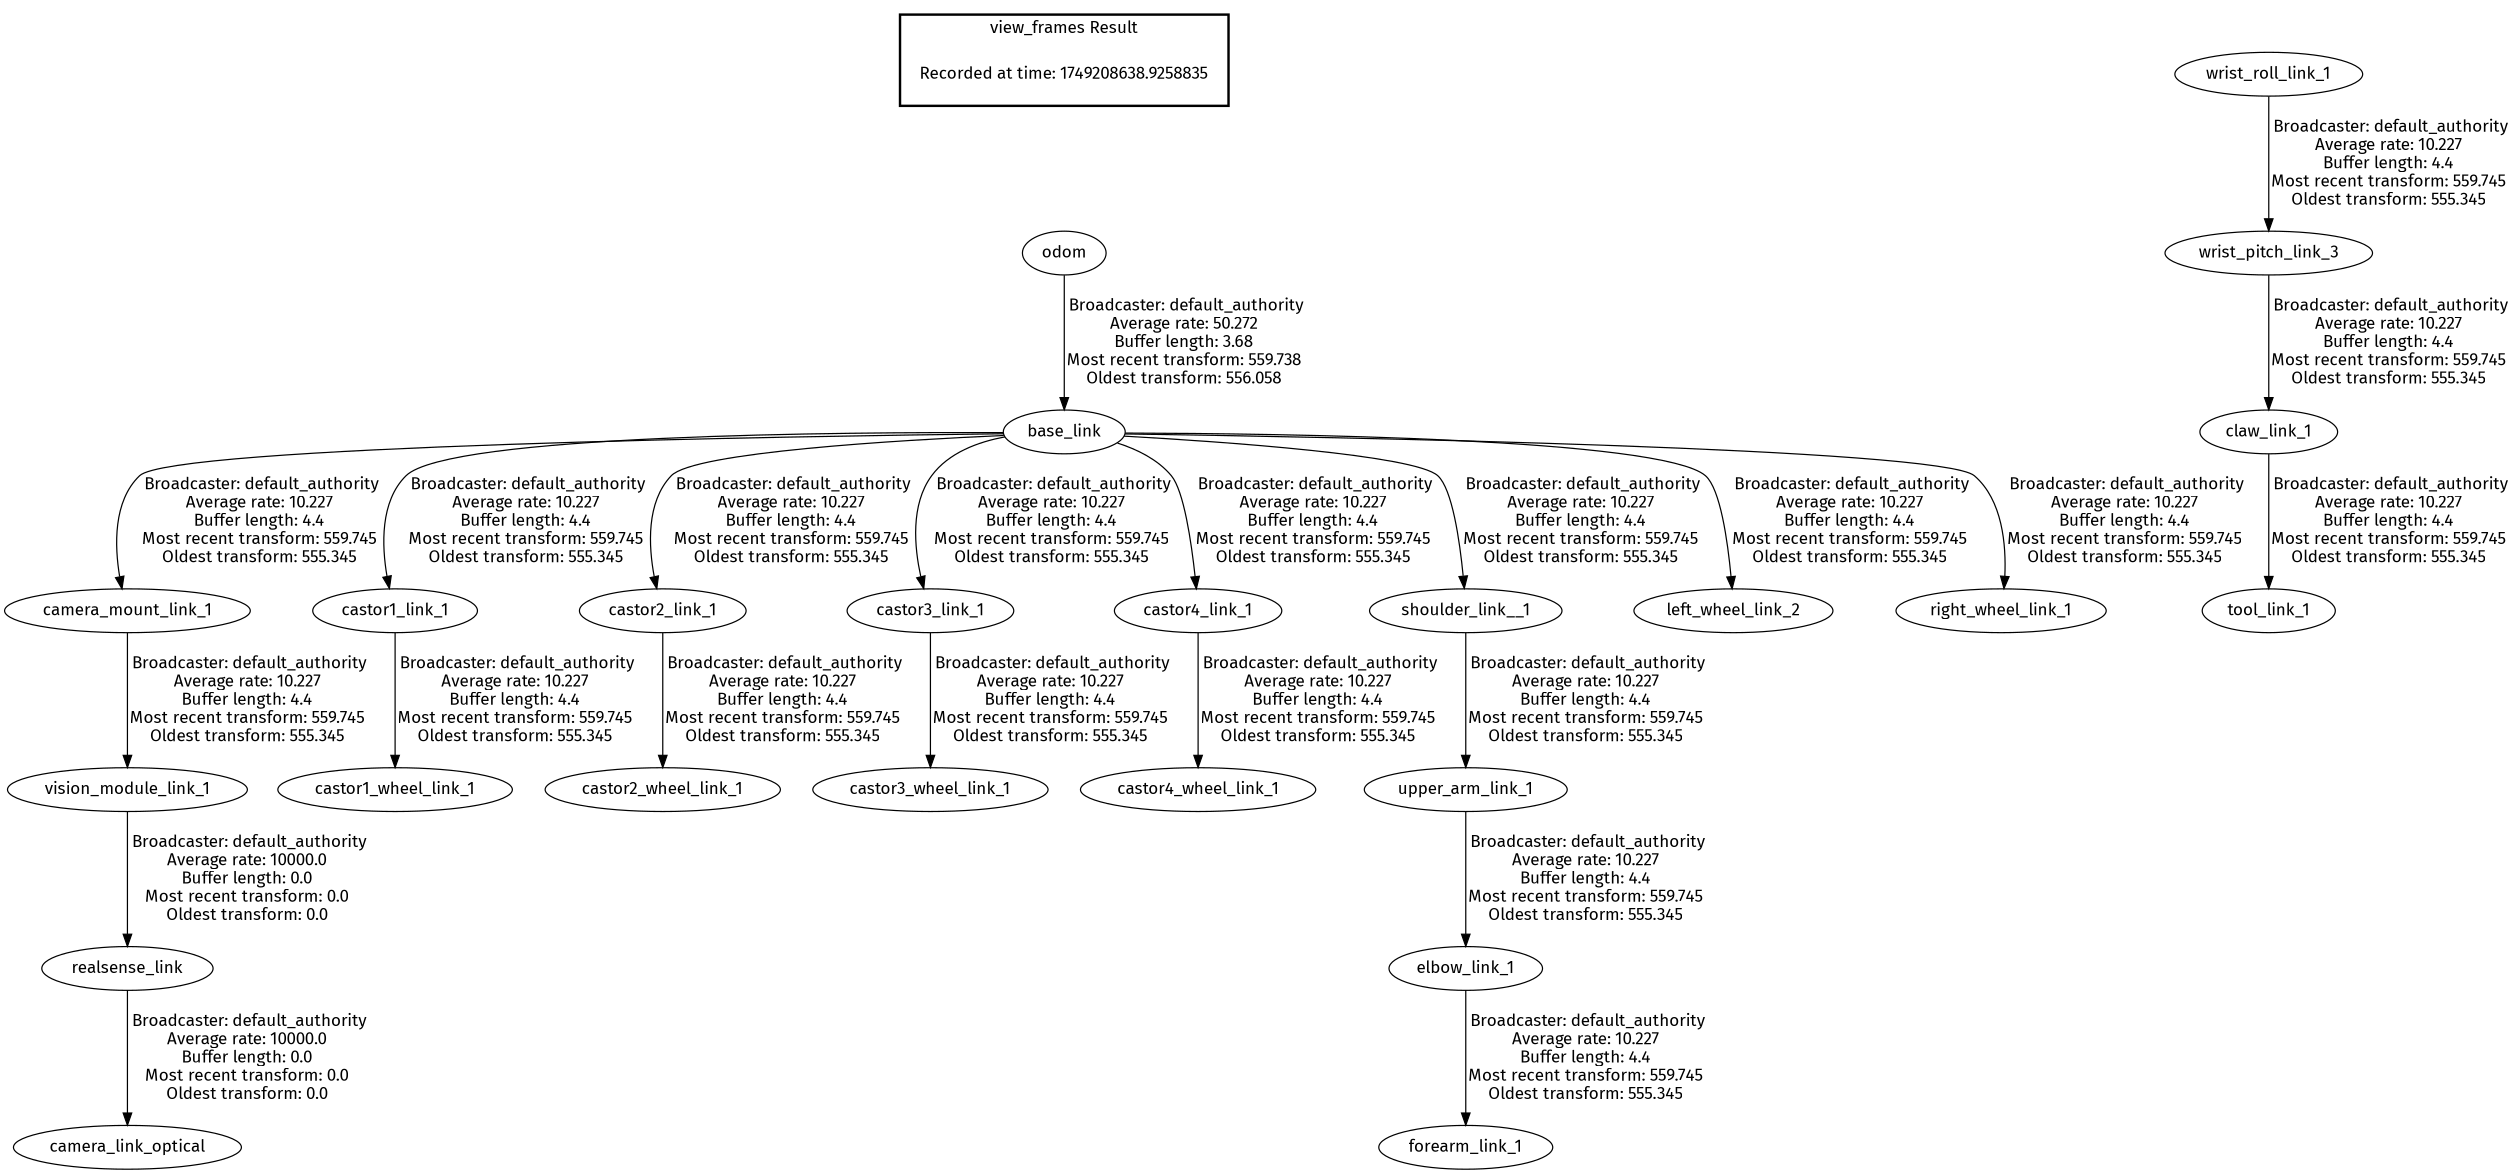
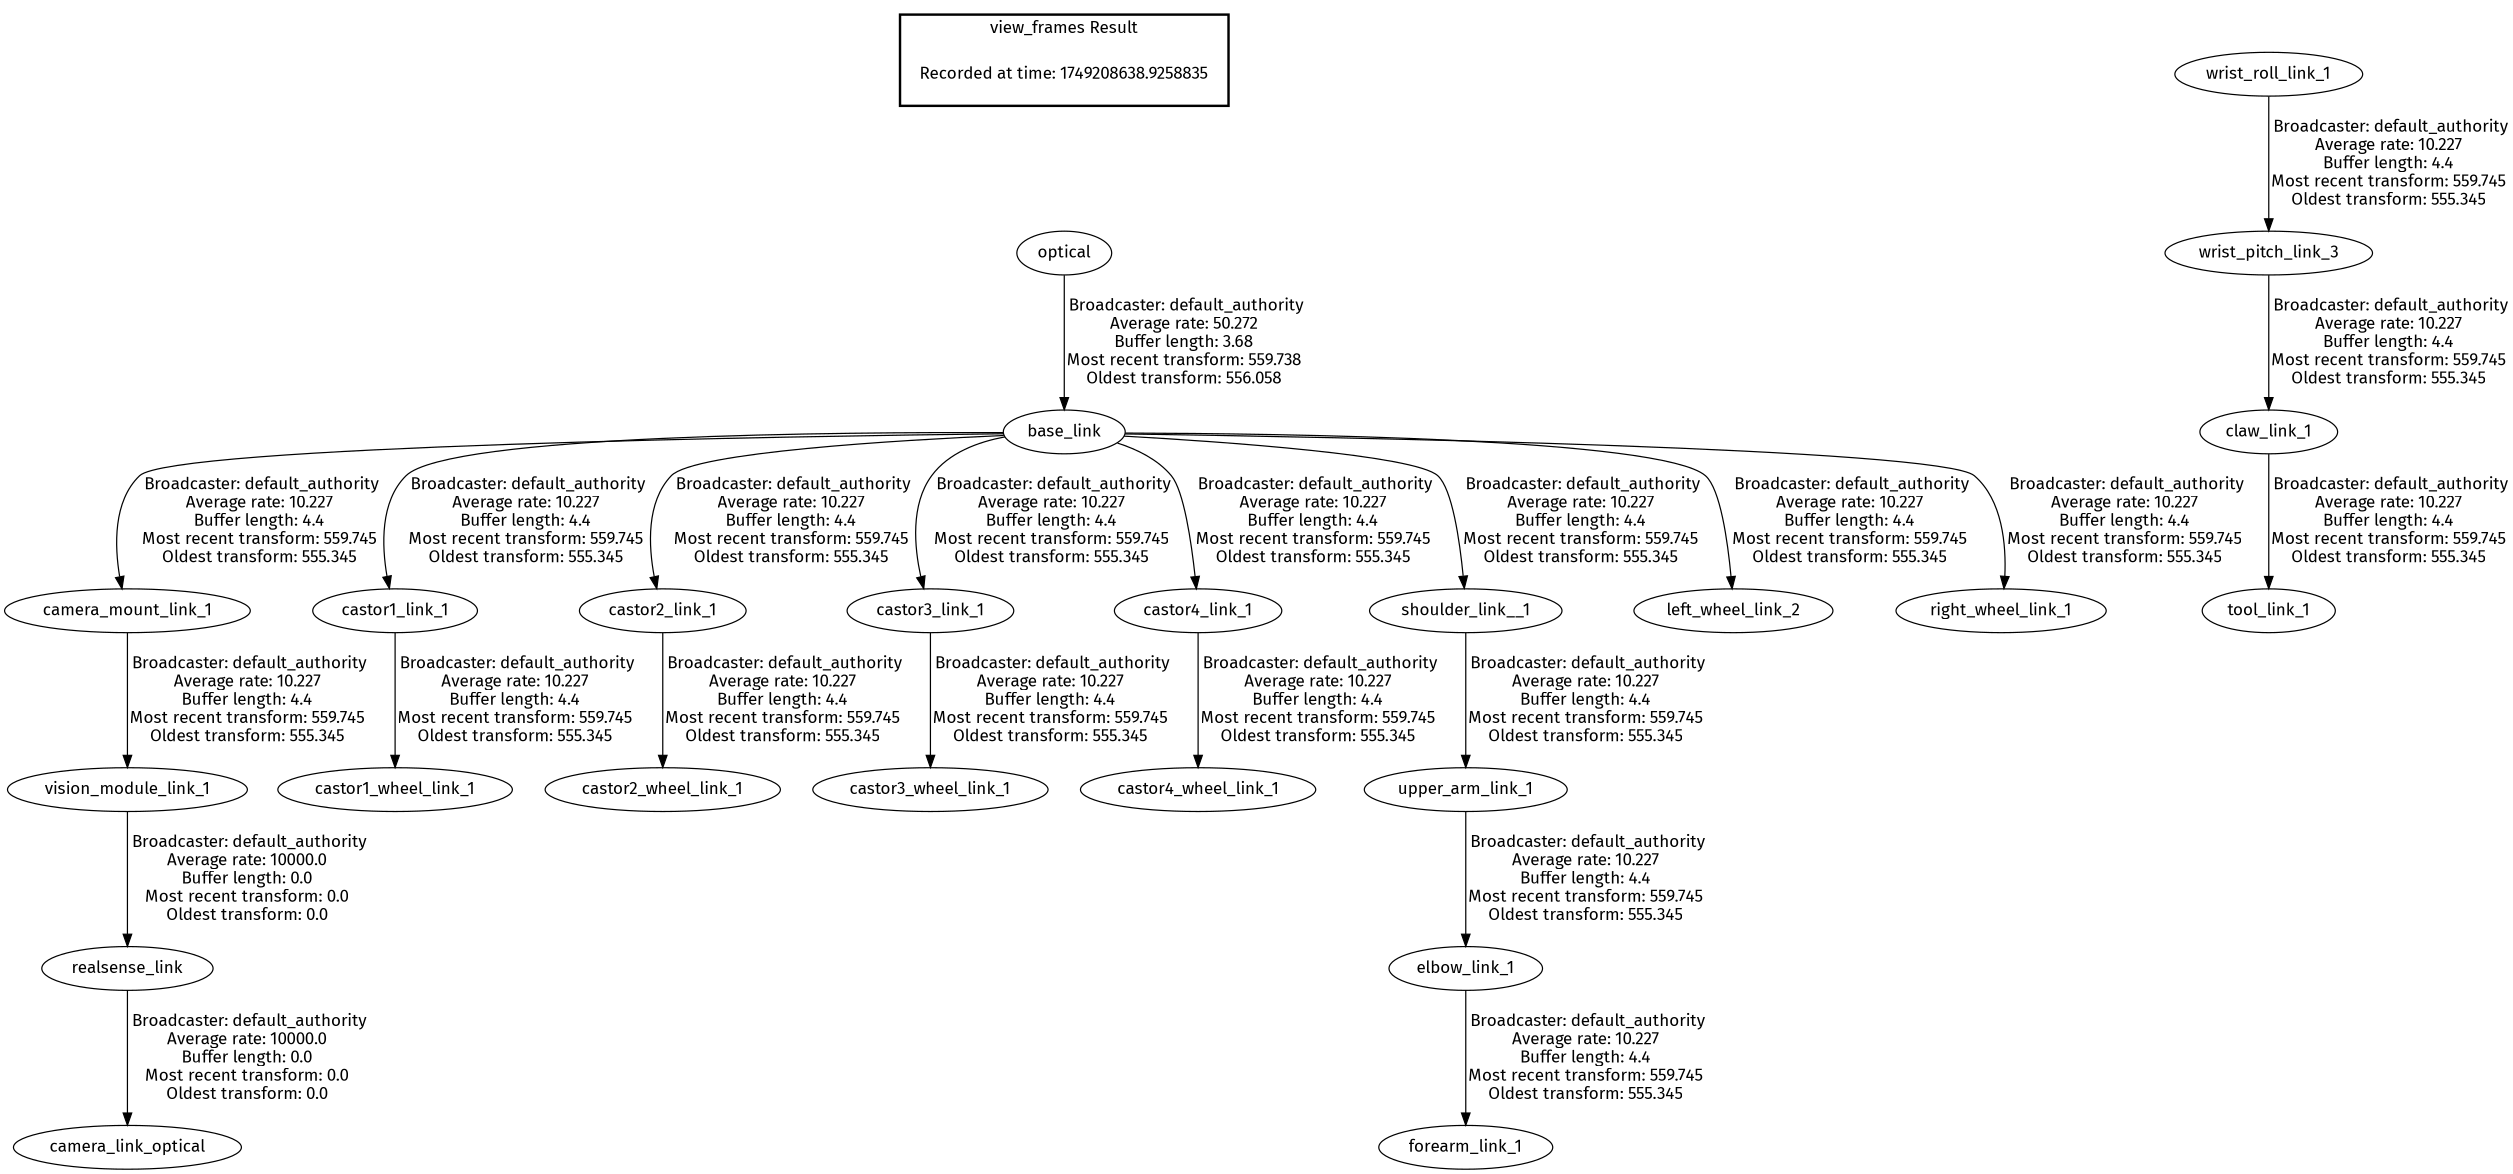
node "odom": label "odom" -> "optical"
